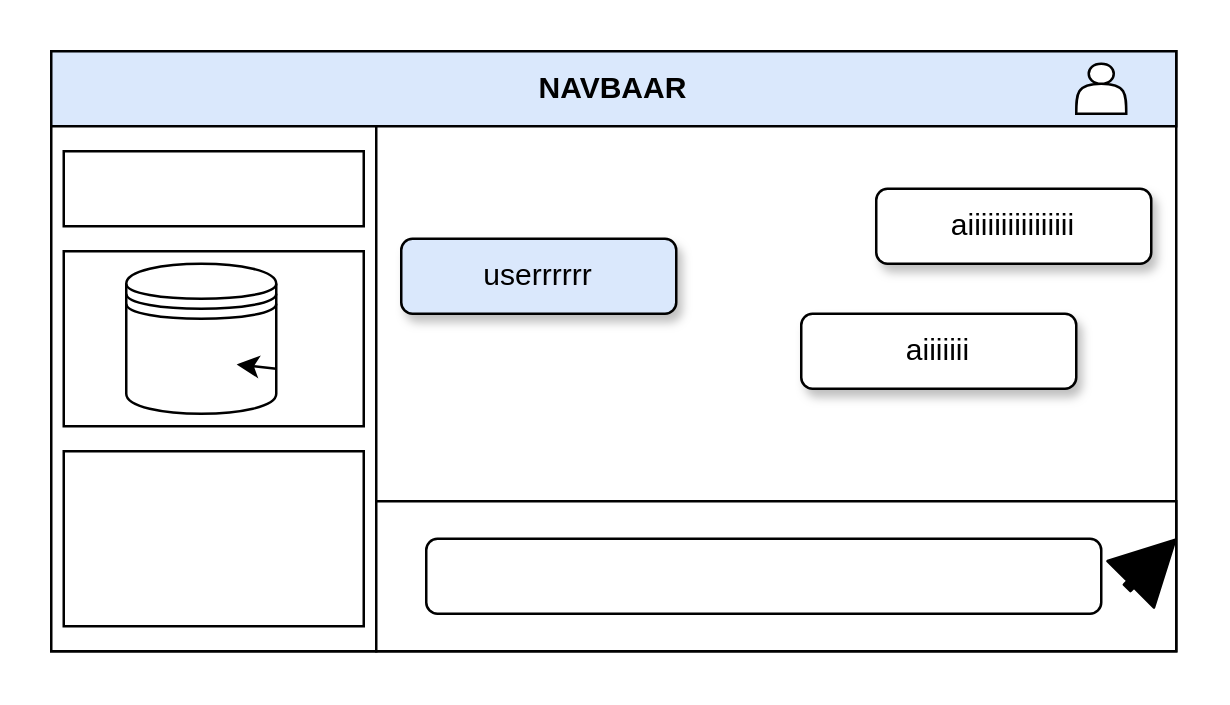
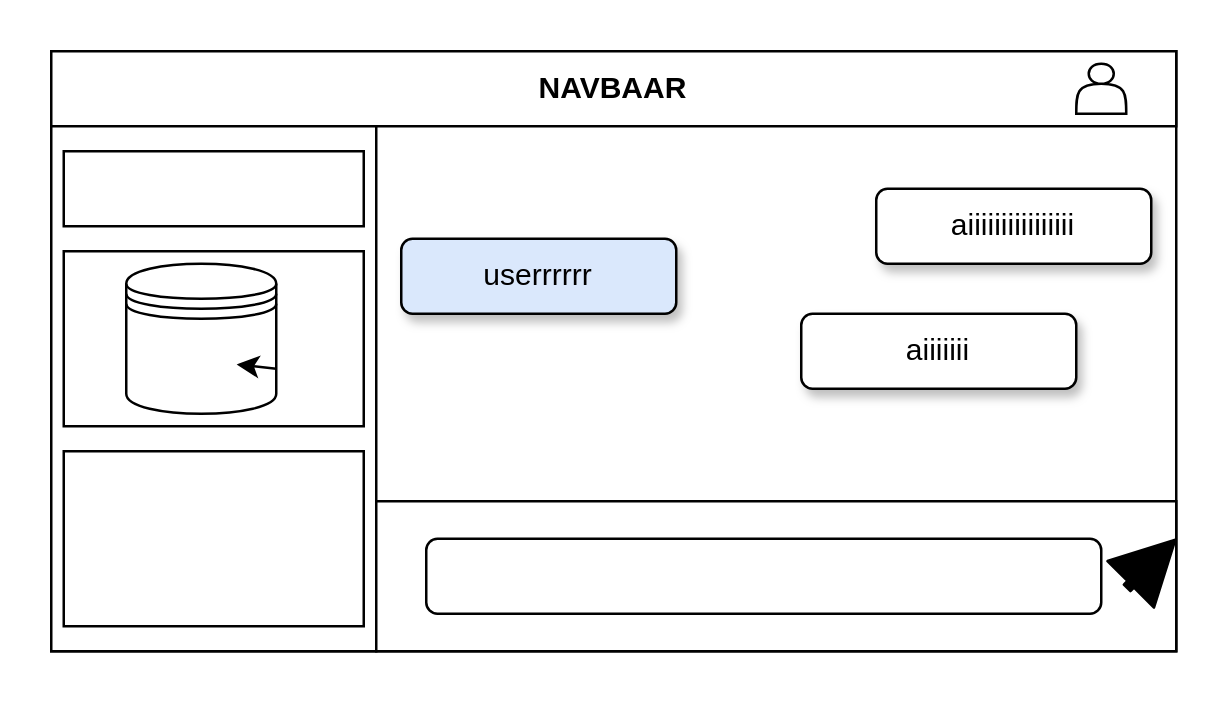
node "NAVBAAR": fillcolor #dae8fc -> #ffffff
